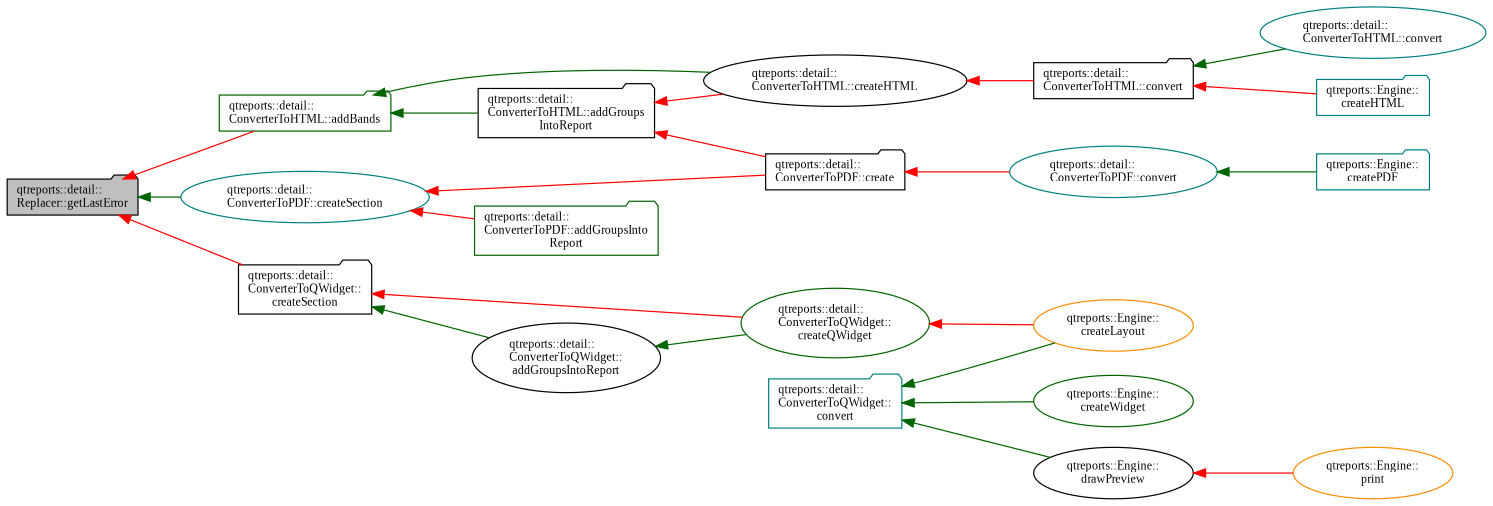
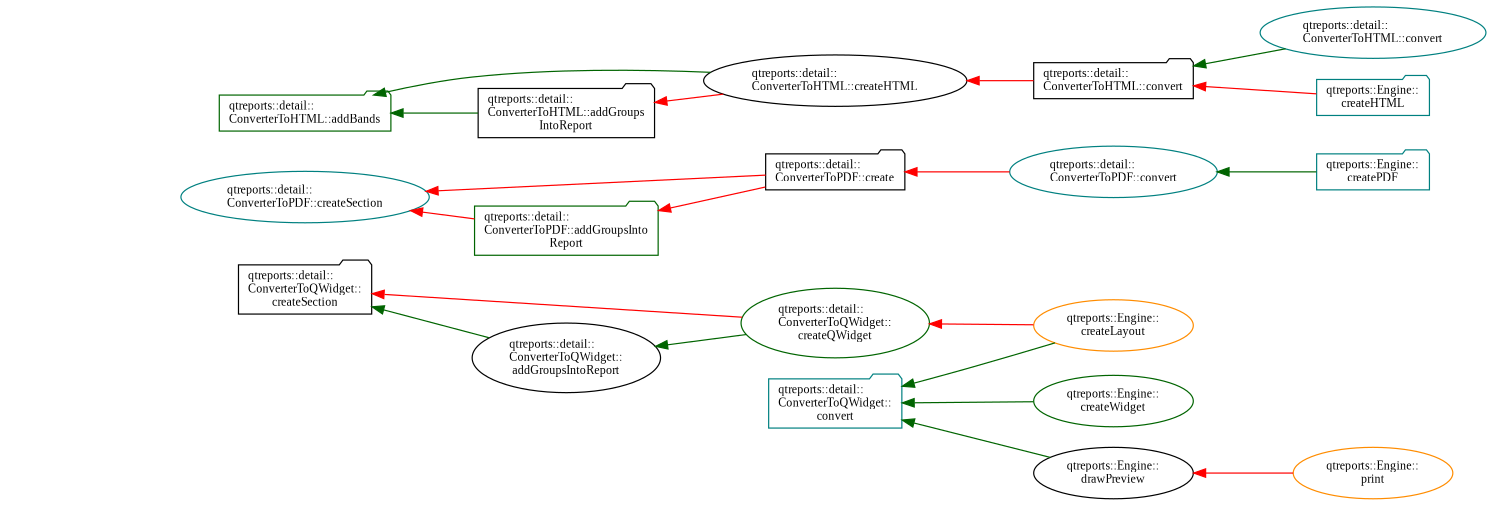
edge "qtreports::detail:: ConverterToPDF::create" -> "qtreports::detail:: ConverterToHTML::addGroups IntoReport": now "qtreports::detail:: ConverterToPDF::create" -> "qtreports::detail:: ConverterToPDF::addGroupsInto Report"
node "qtreports::detail:: Replacer::getLastError": removed
